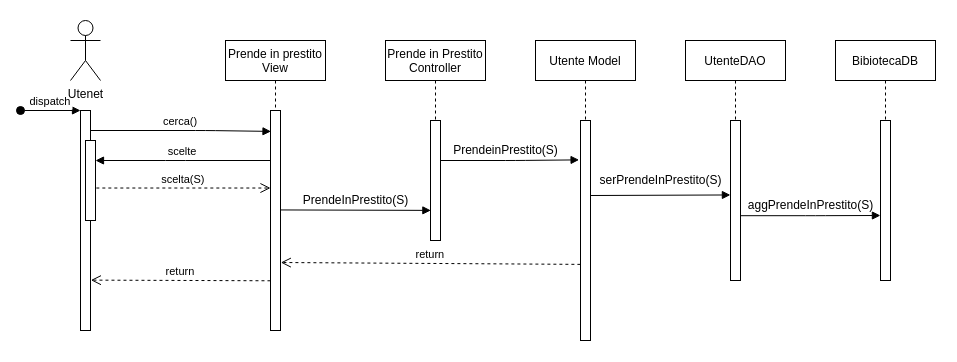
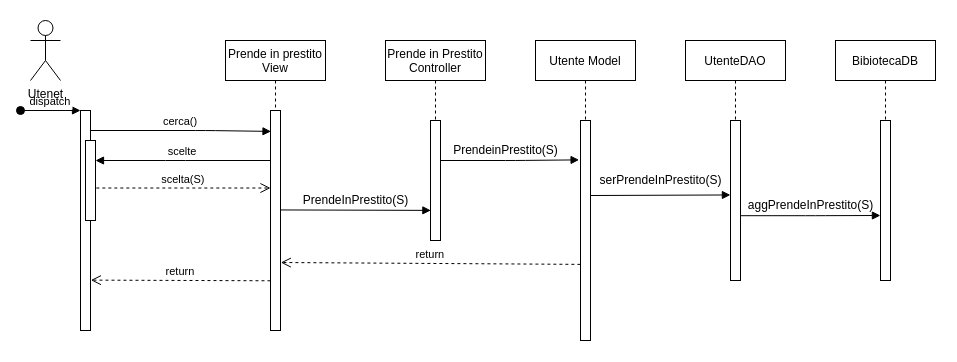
node "Utenet": moved (86, 51) -> (46, 51)
